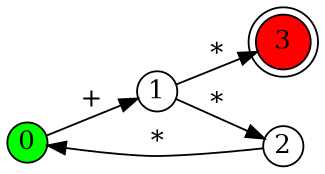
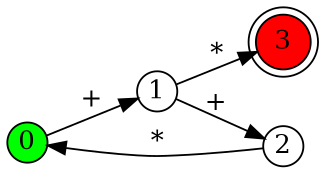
edge "1" -> "2": label "*" -> "+"
